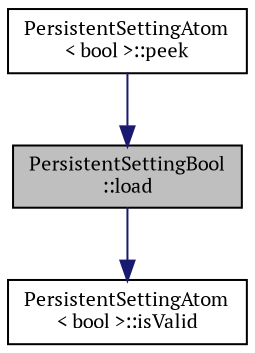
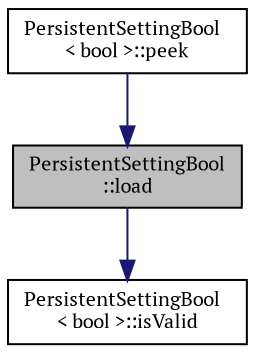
node "PersistentSettingAtom < bool >::peek": label "PersistentSettingAtom < bool >::peek" -> "PersistentSettingBool < bool >::peek"
node "PersistentSettingAtom < bool >::isValid": label "PersistentSettingAtom < bool >::isValid" -> "PersistentSettingBool < bool >::isValid"
